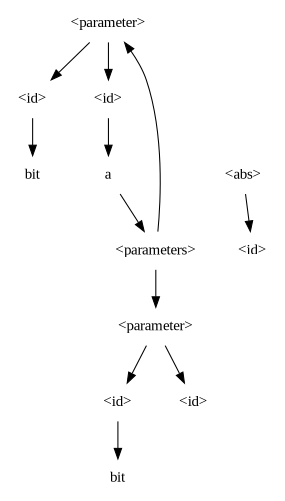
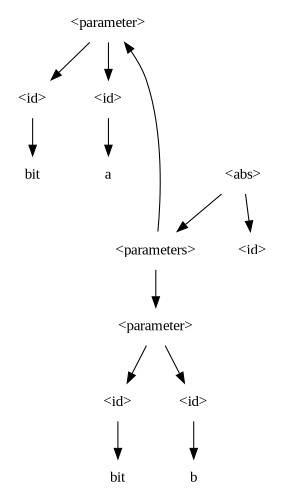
edge "a" -> "<parameters>": now "<abs>" -> "<parameters>"
node "b": added
